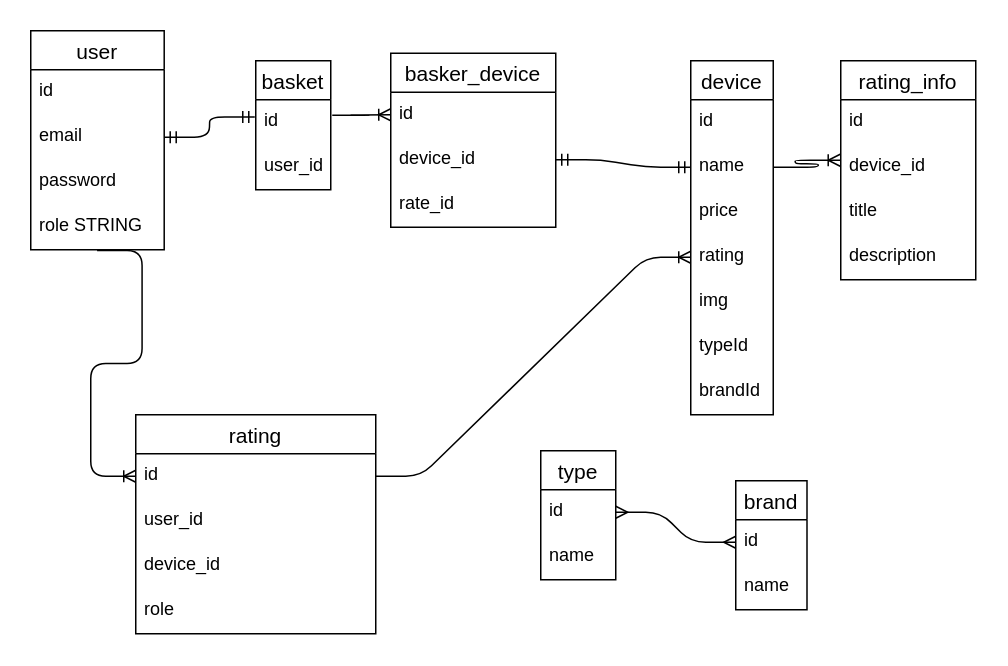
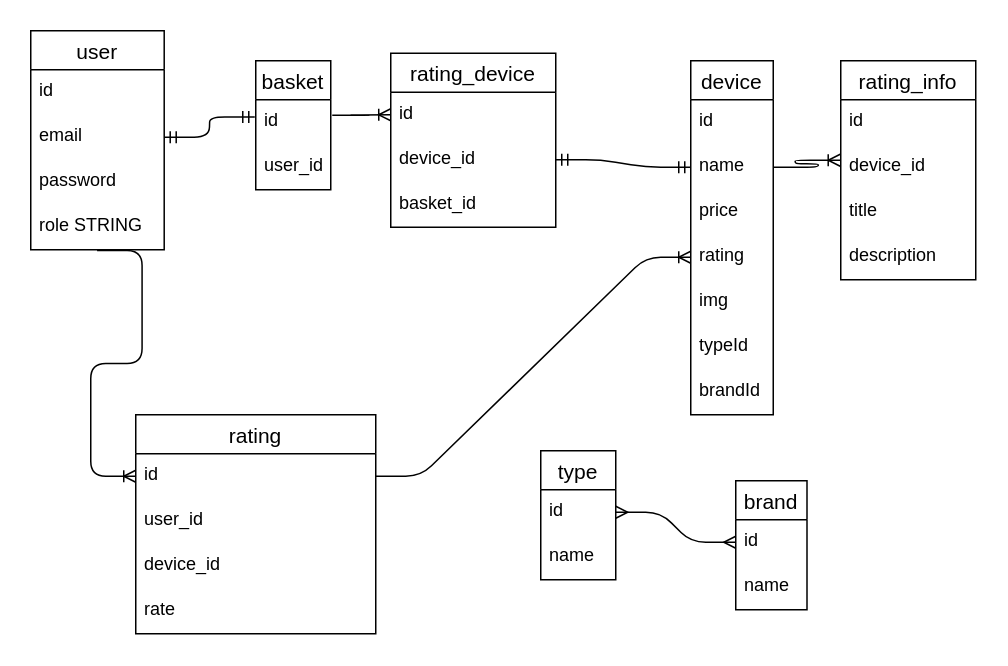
node "basker_device": label "basker_device" -> "rating_device"
node "rate_id": label "rate_id" -> "basket_id"
node "role": label "role" -> "rate"
